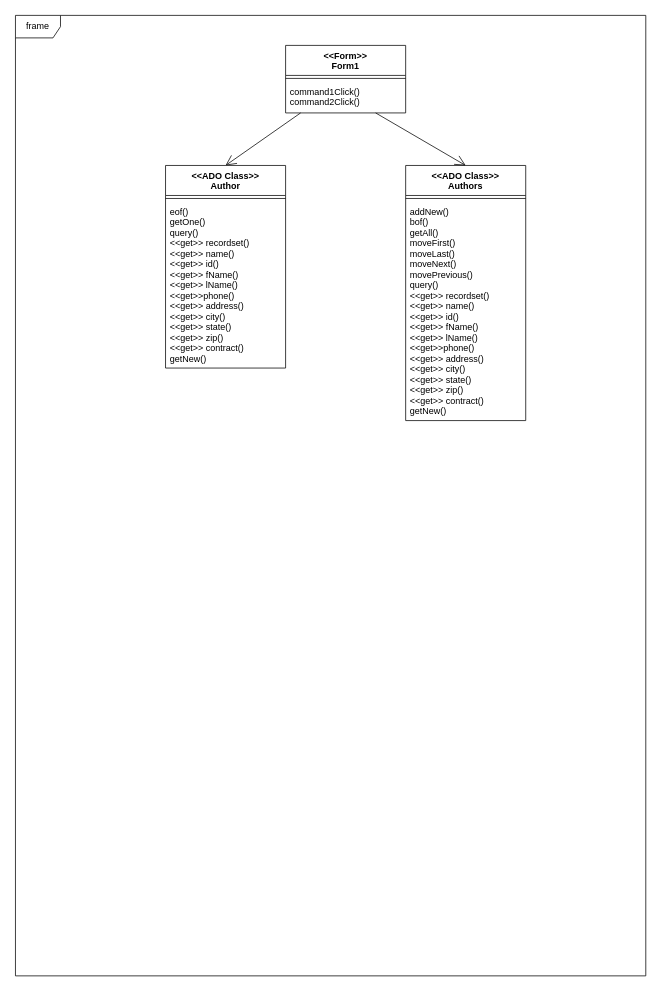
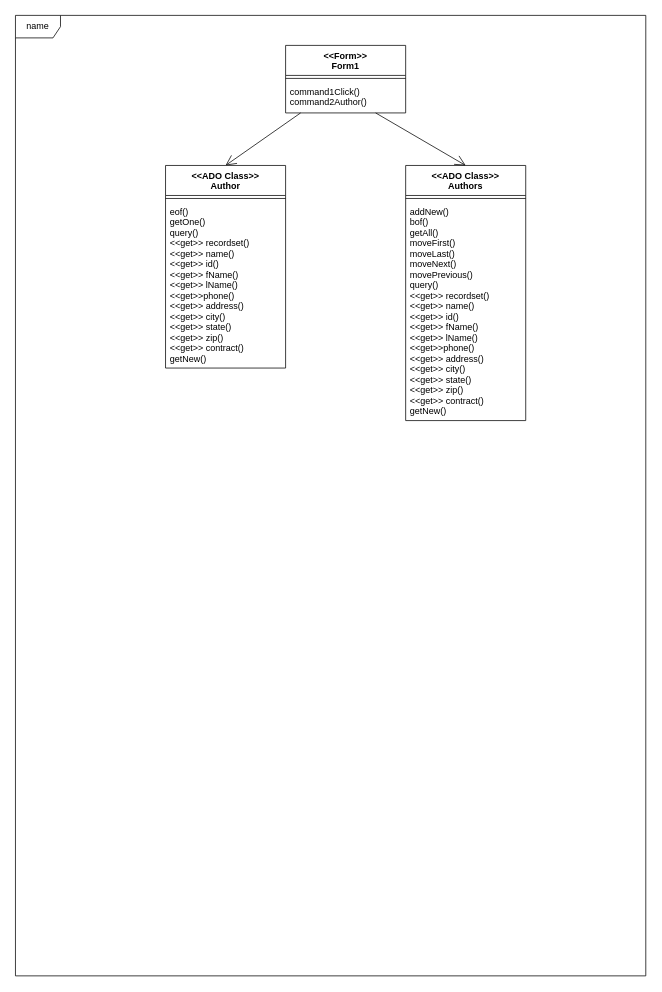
node "frame": label "frame" -> "name"
node "command1Click() command2Click()": label "command1Click() command2Click()" -> "command1Click() command2Author()"
